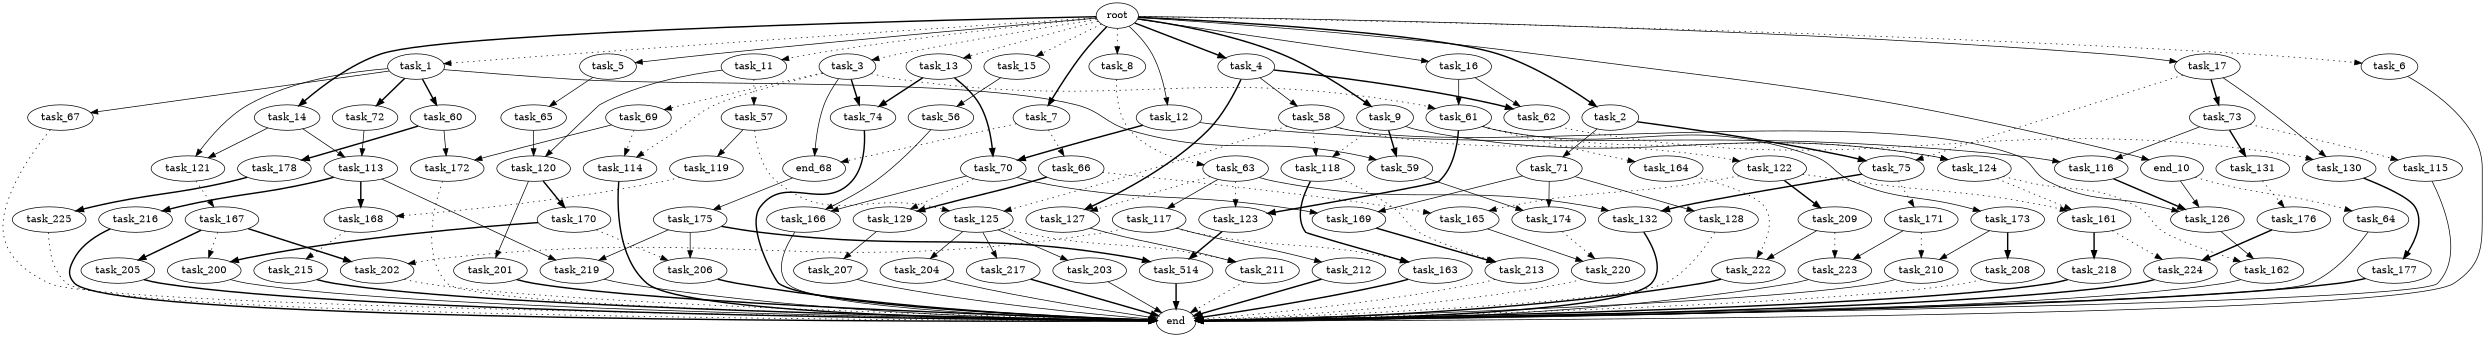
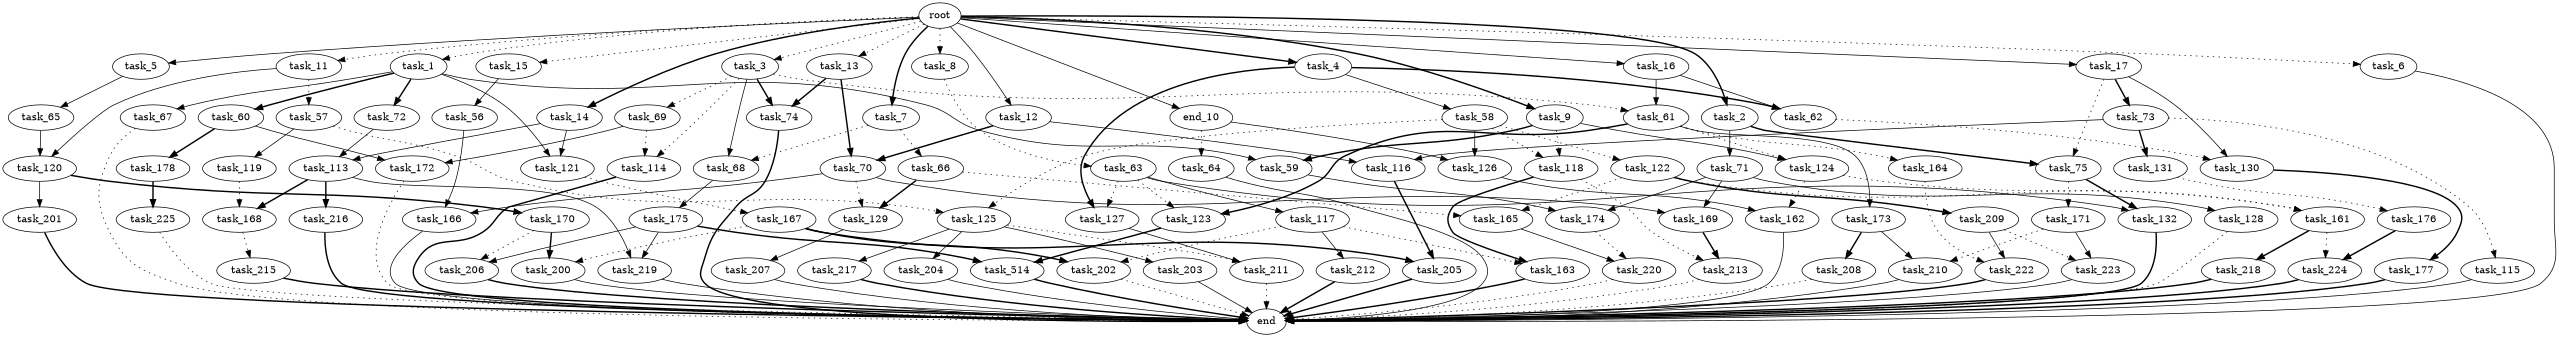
node "end_68": label "end_68" -> "task_68"
edge "task_116" -> "task_126": now "task_116" -> "task_205"
